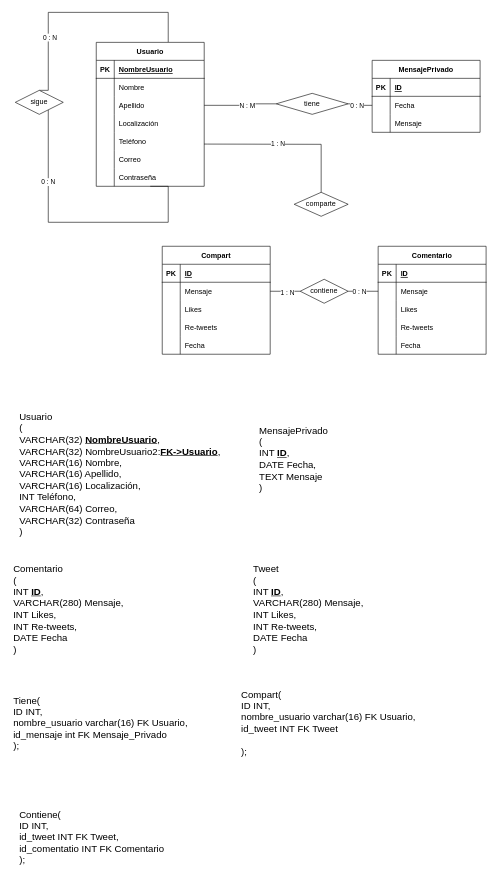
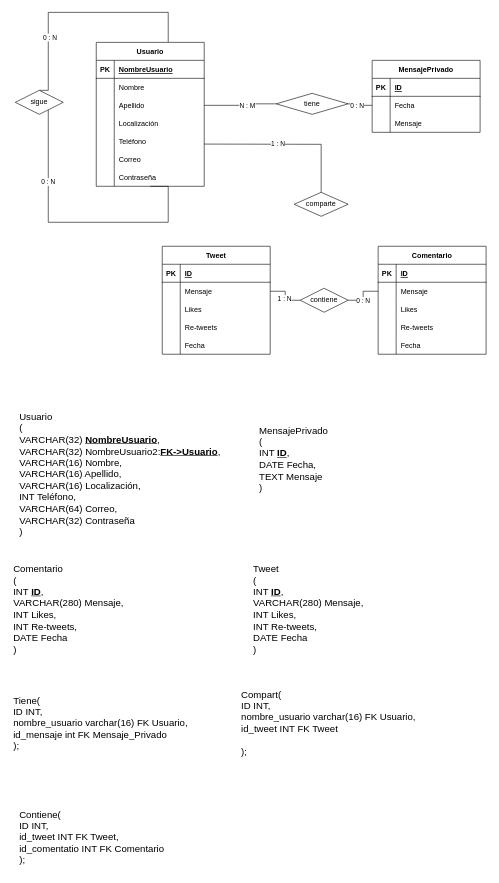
node "Compart": label "Compart" -> "Tweet"
node "contiene": moved (324, 291) -> (324, 300)
